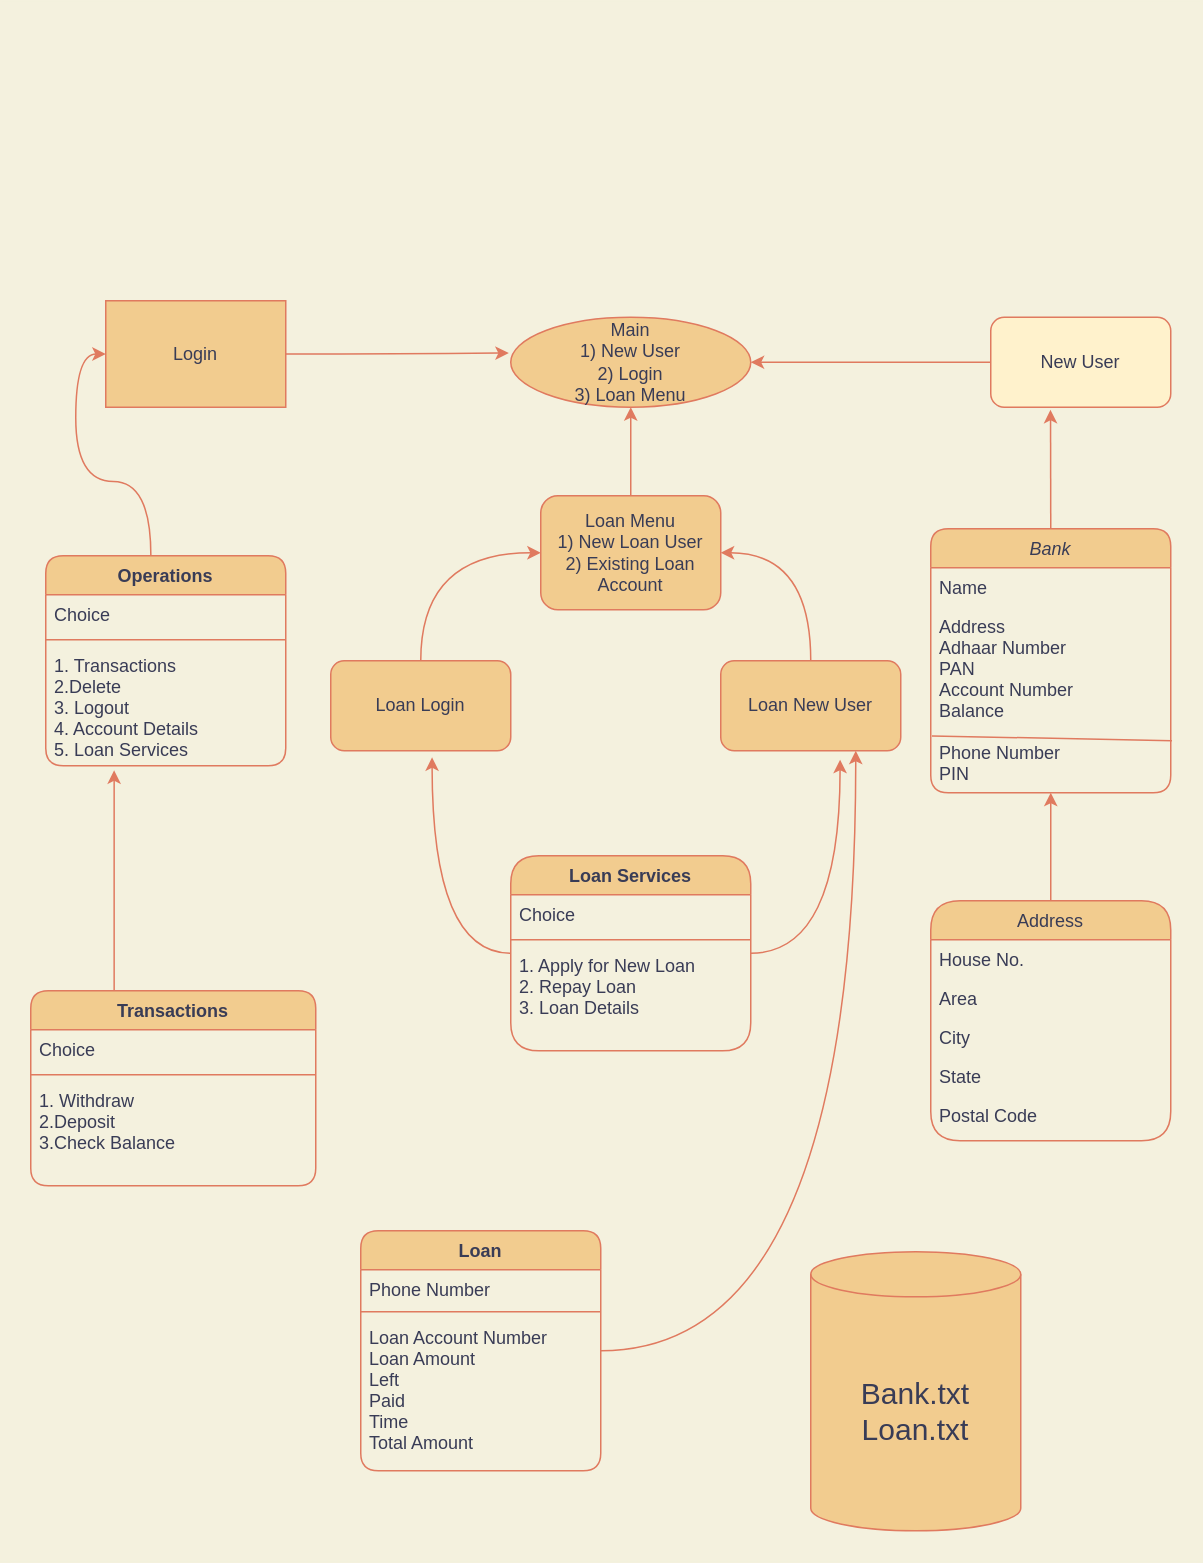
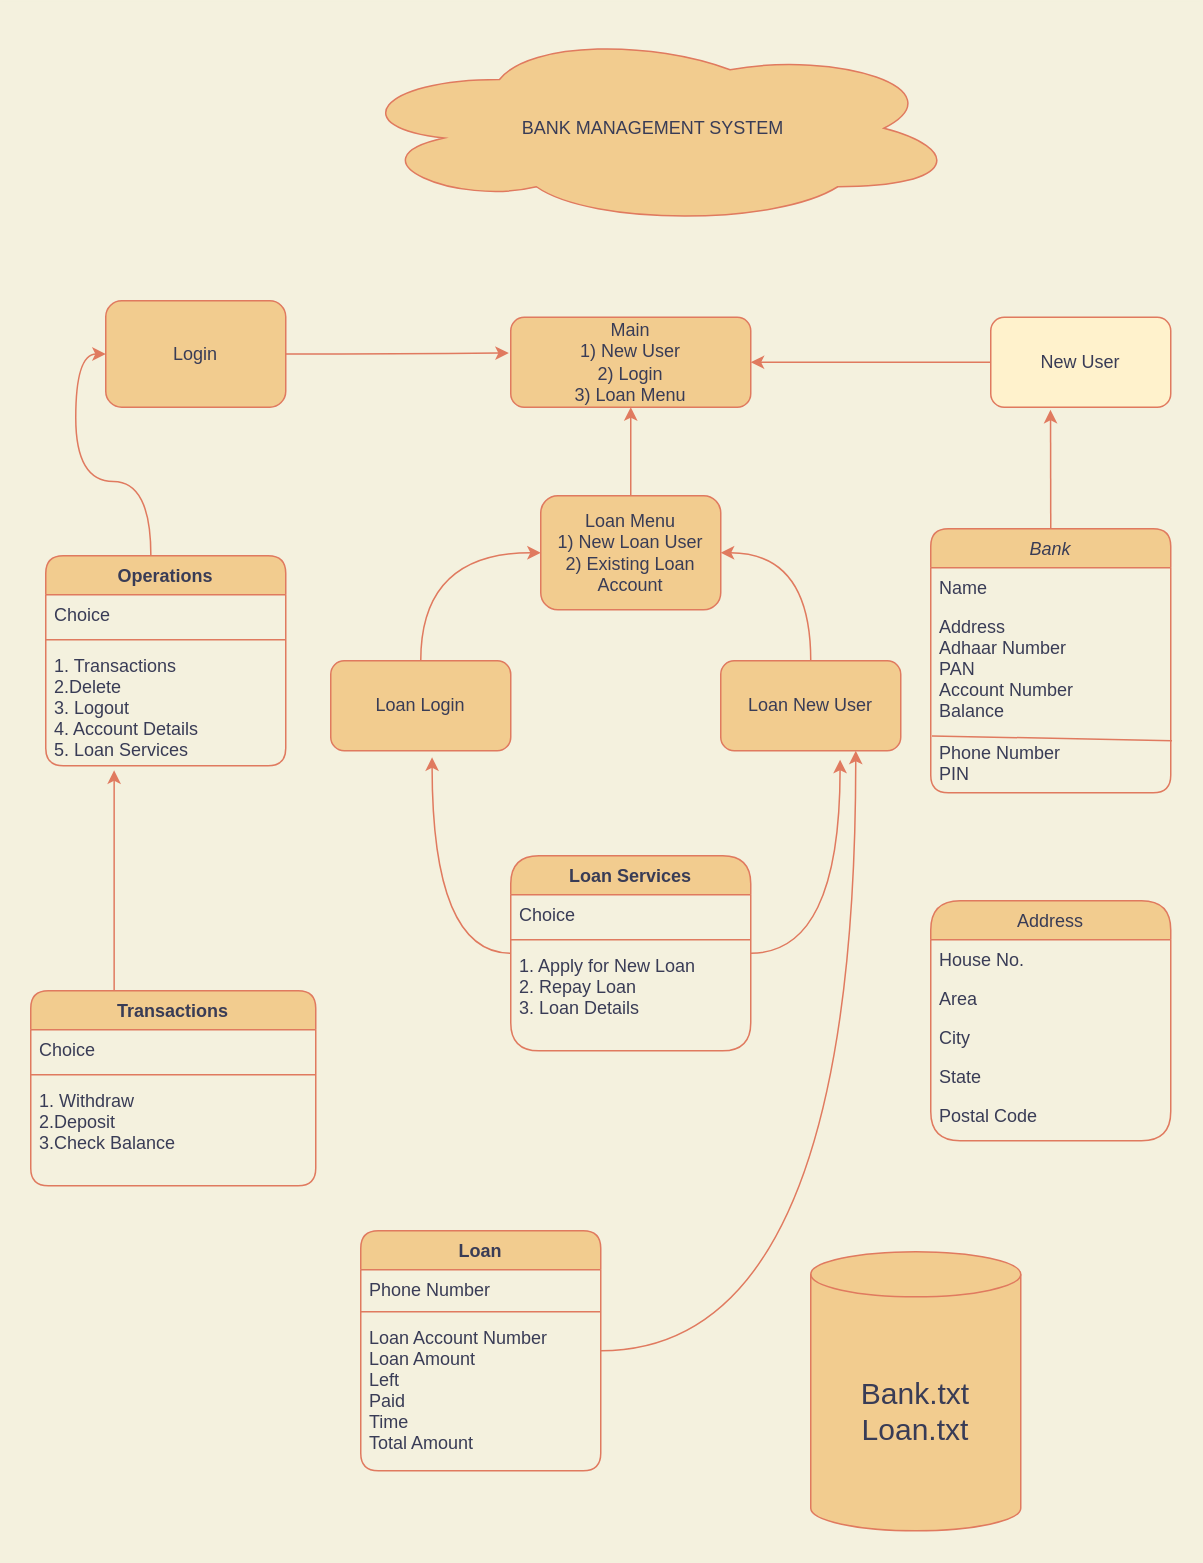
node "BANK MANAGEMENT SYSTEM": added
node "Login": shape rectangle -> rounded rectangle
node "Main 1) New User 2) Login 3) Loan Menu": shape ellipse -> rounded rectangle
edge "Address" -> "Bank": removed
